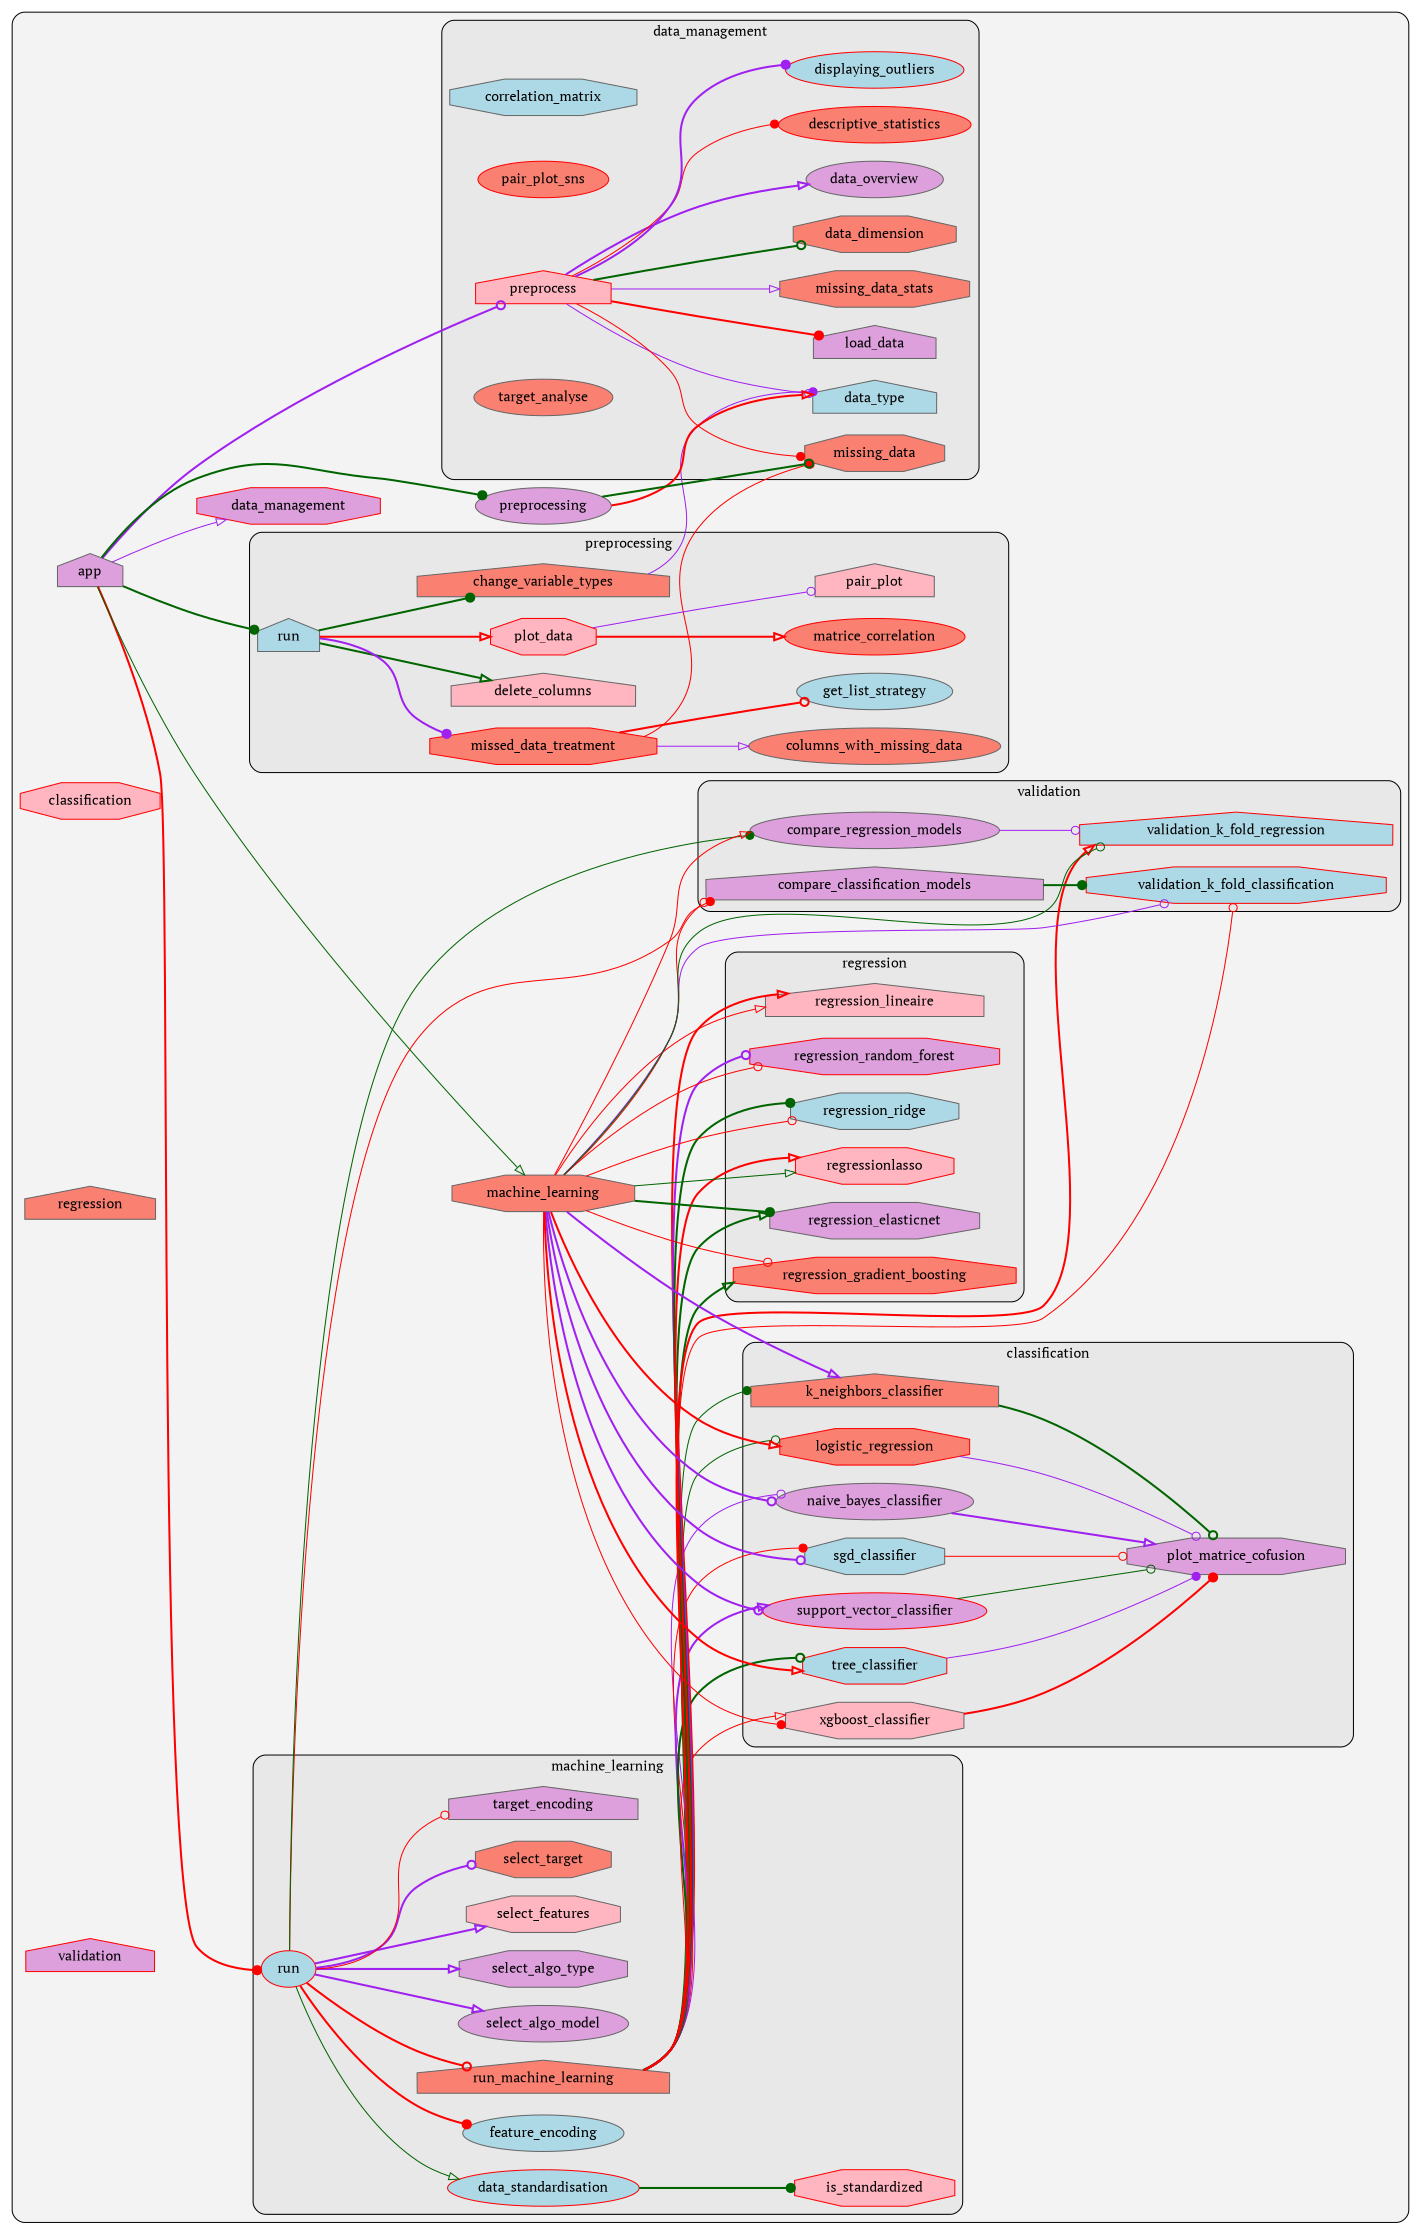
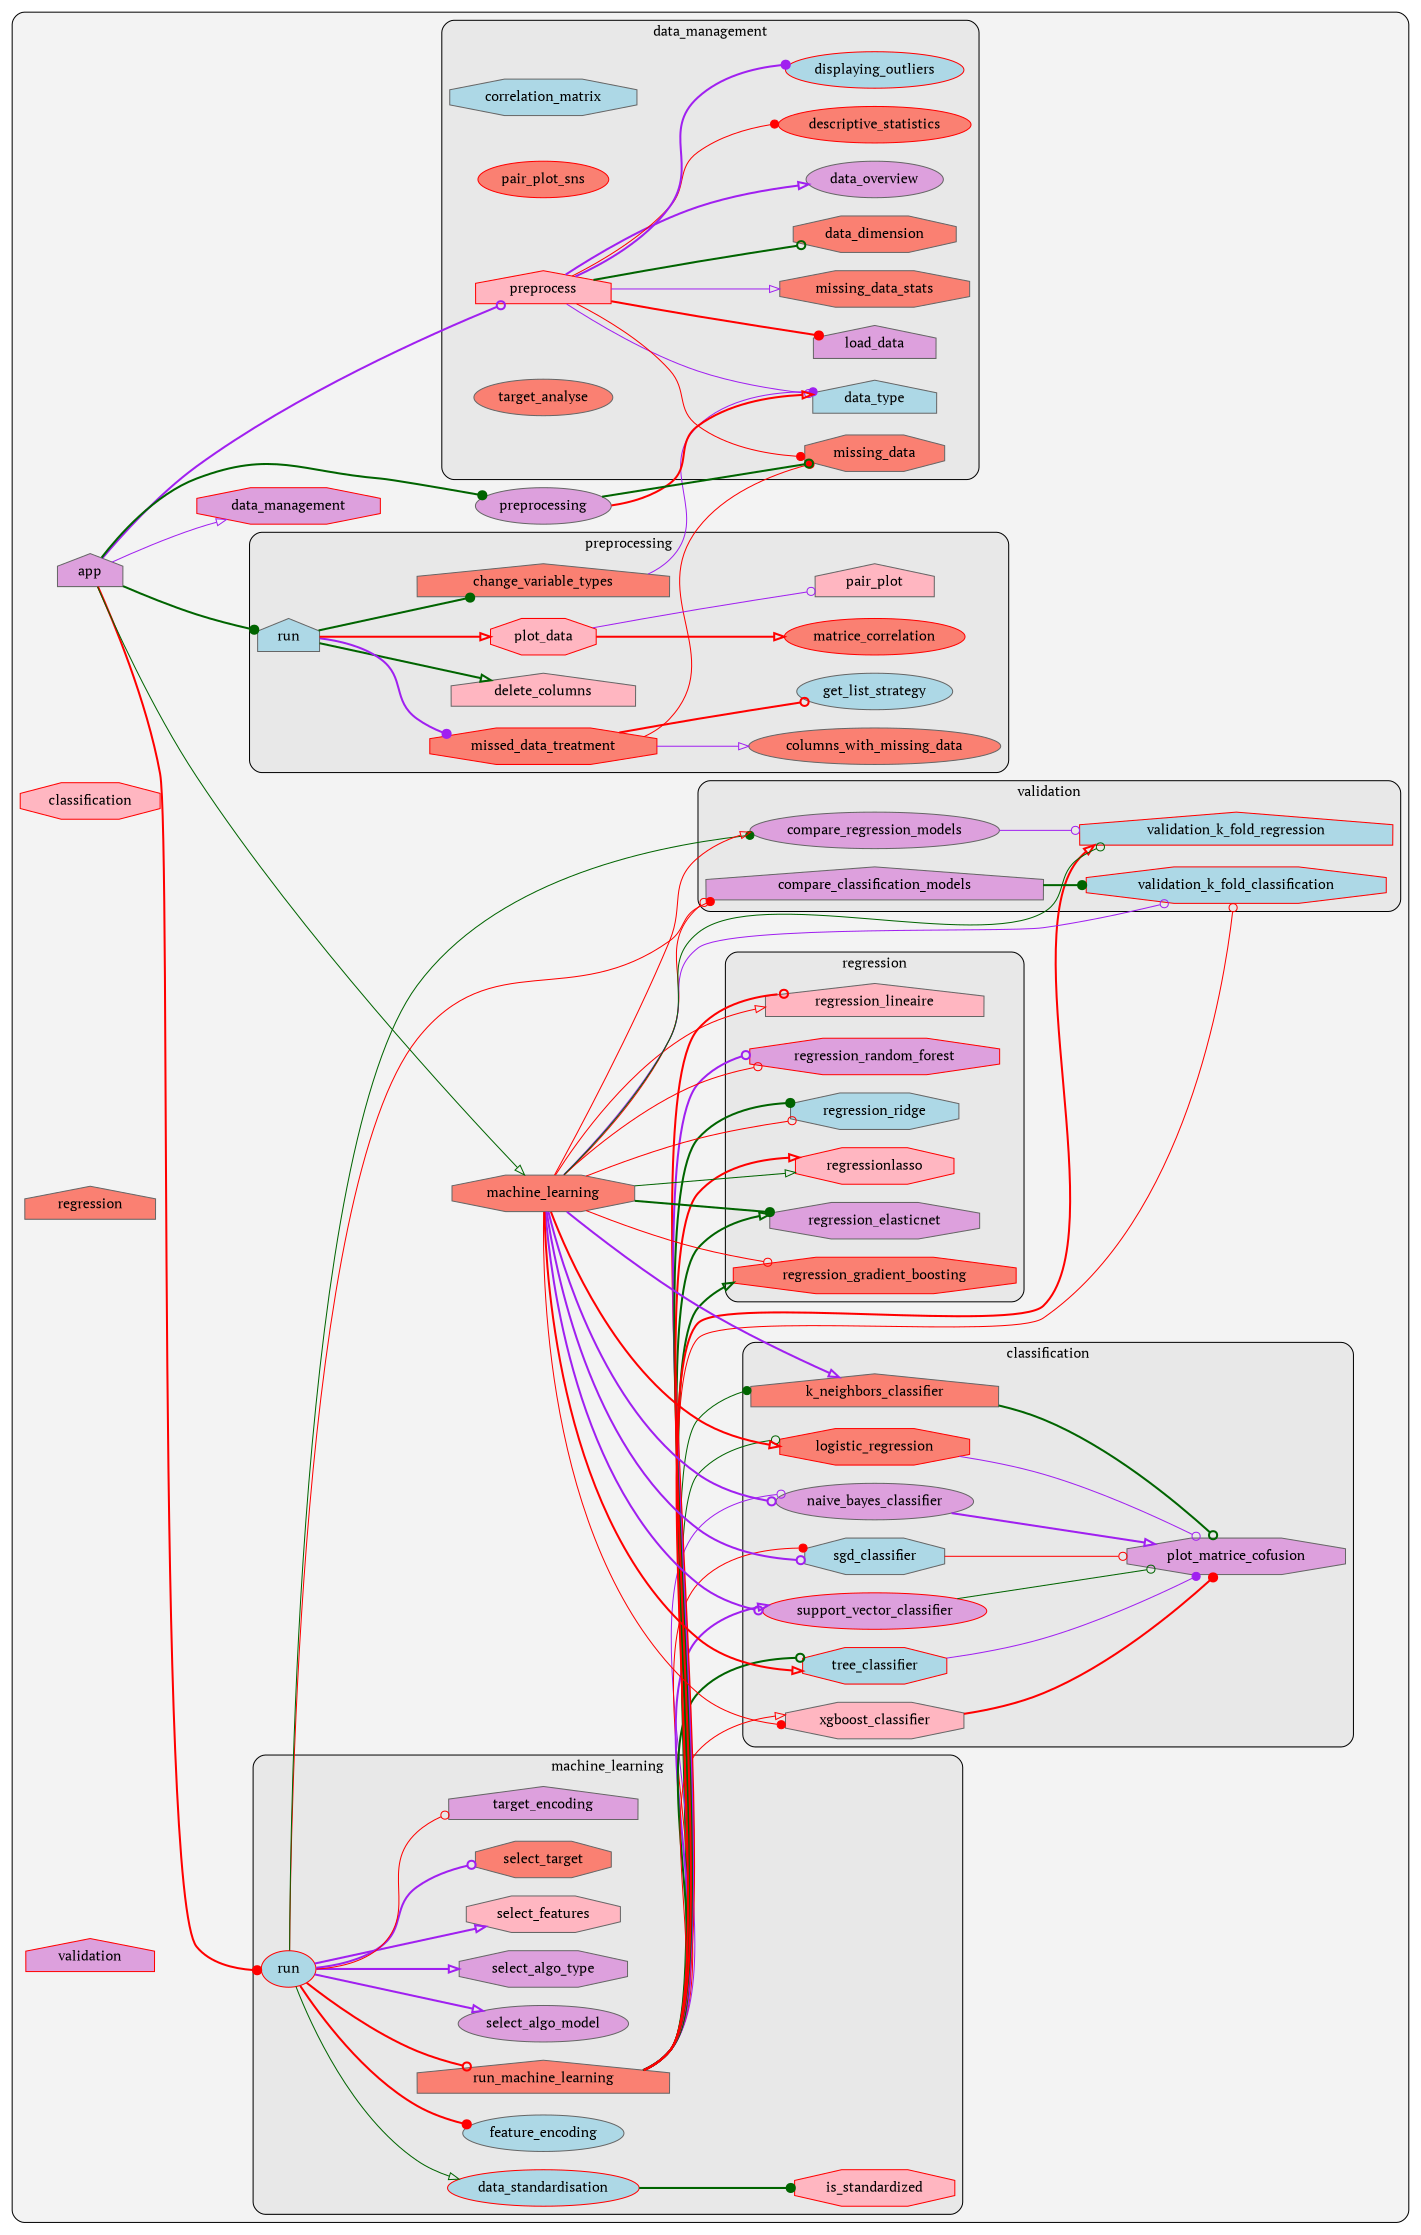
edge "run_machine_learning" -> "regression_lineaire": arrowhead onormal -> odot
